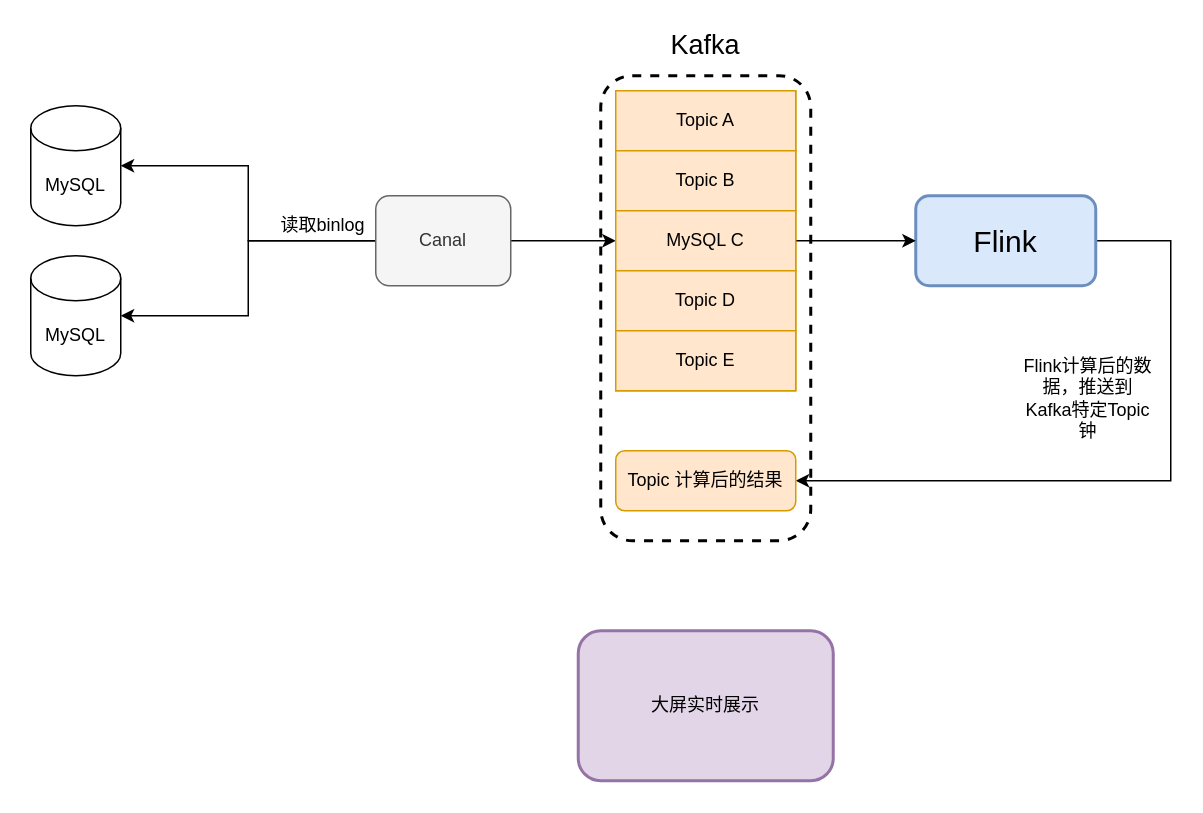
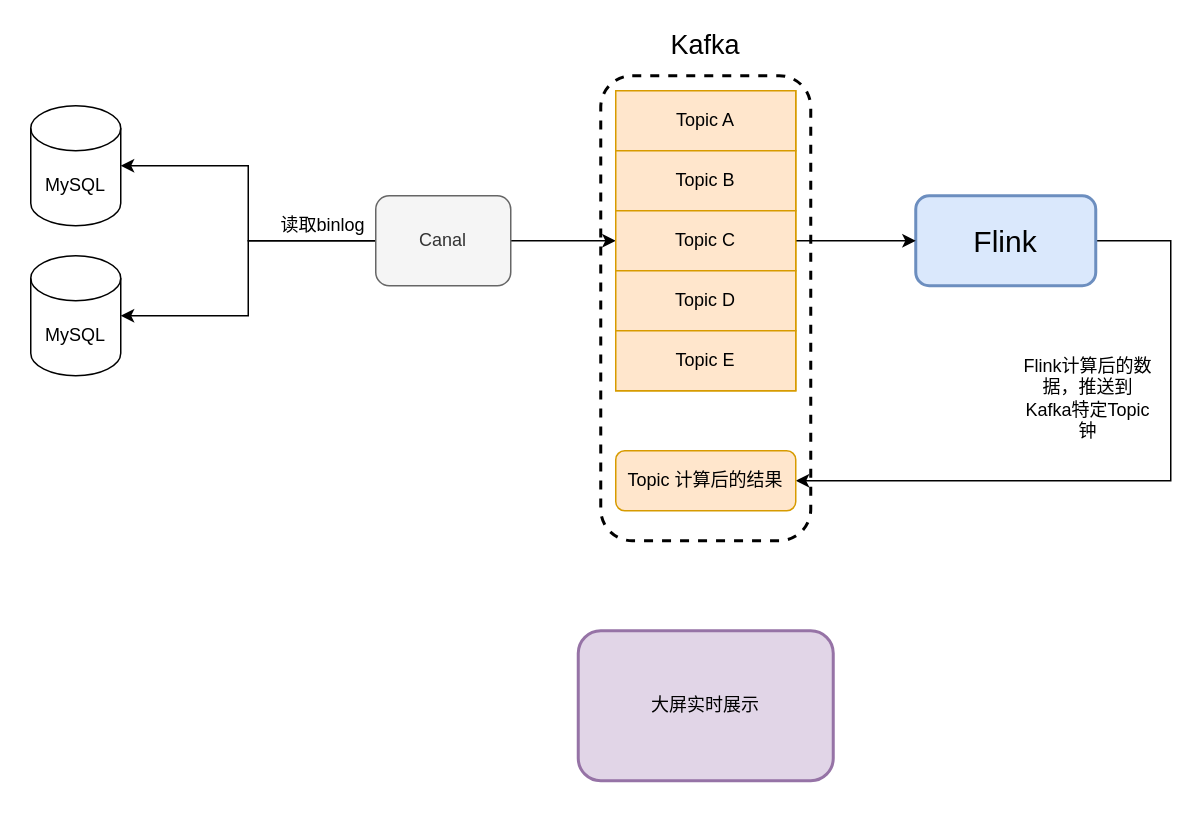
node "MySQL C": label "MySQL C" -> "Topic C"
